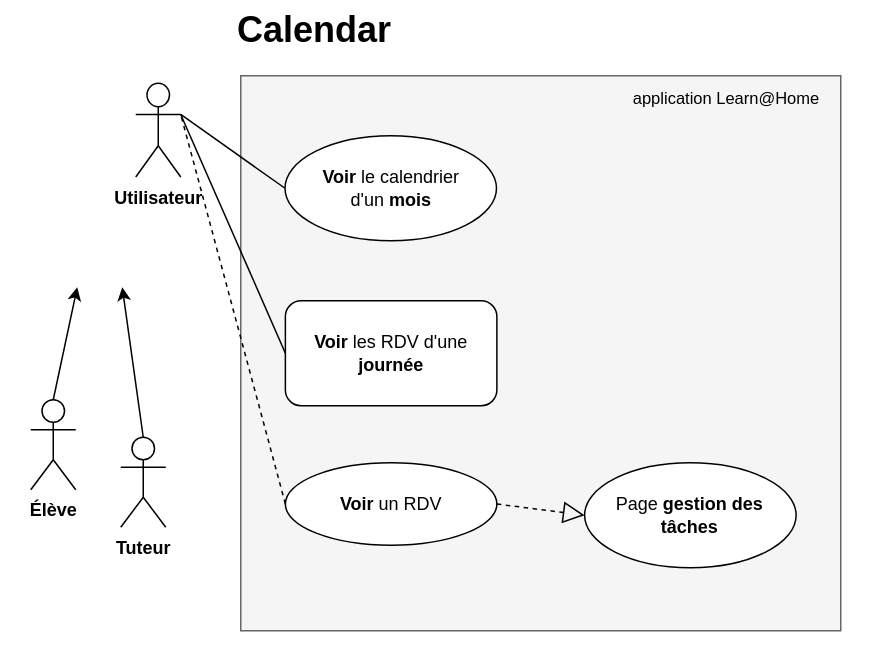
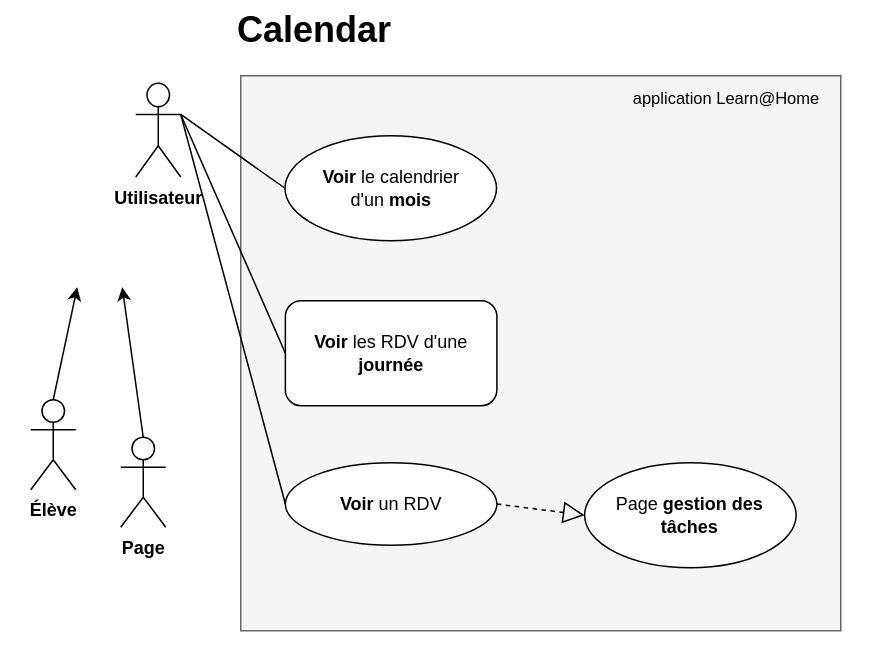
edge "Utilisateur" -- "Voir un RDV": style dashed -> solid
node "Tuteur": label "Tuteur" -> "Page"
